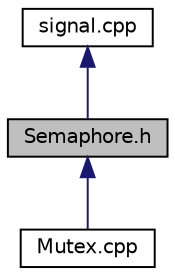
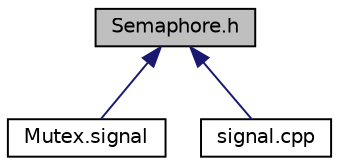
edge "Semaphore.h" -> "signal.cpp": reversed
node "Mutex.cpp": label "Mutex.cpp" -> "Mutex.signal"
